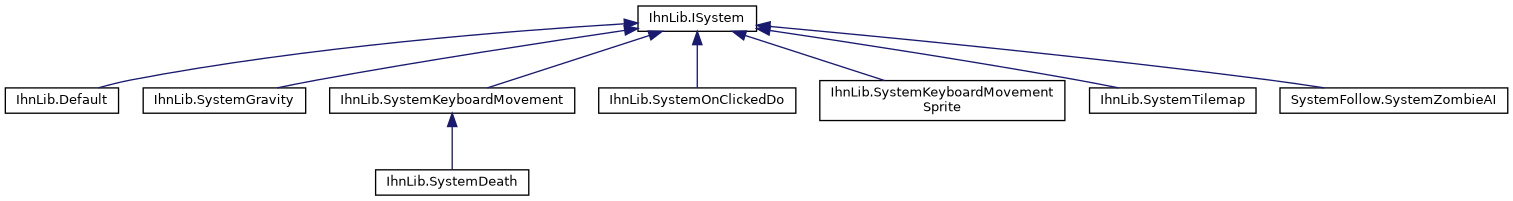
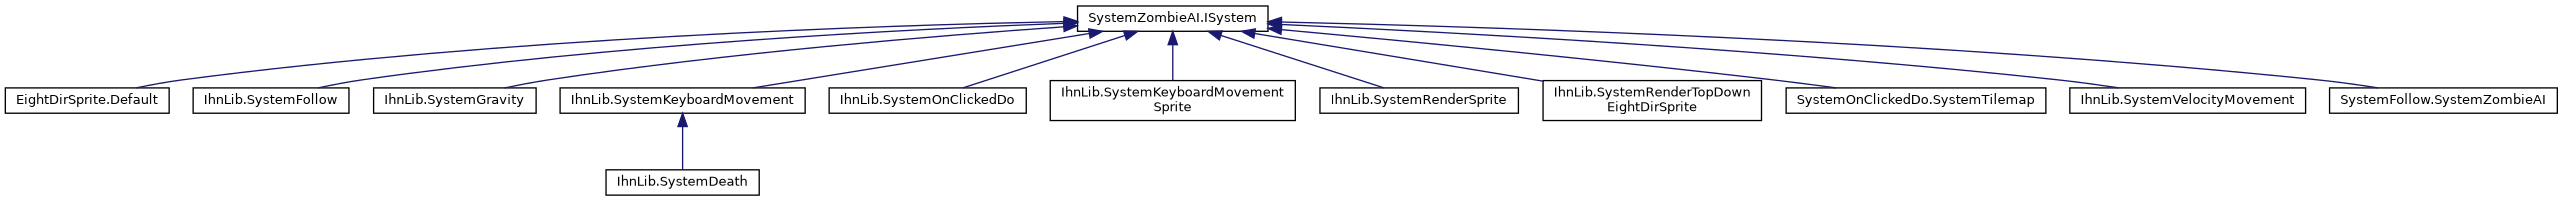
node "IhnLib.ISystem": label "IhnLib.ISystem" -> "SystemZombieAI.ISystem"
node "IhnLib.Default": label "IhnLib.Default" -> "EightDirSprite.Default"
node "IhnLib.SystemFollow": added
node "IhnLib.SystemTilemap": label "IhnLib.SystemTilemap" -> "SystemOnClickedDo.SystemTilemap"
node "IhnLib.SystemRenderSprite": added
node "IhnLib.SystemRenderTopDown EightDirSprite": added
node "IhnLib.SystemVelocityMovement": added
